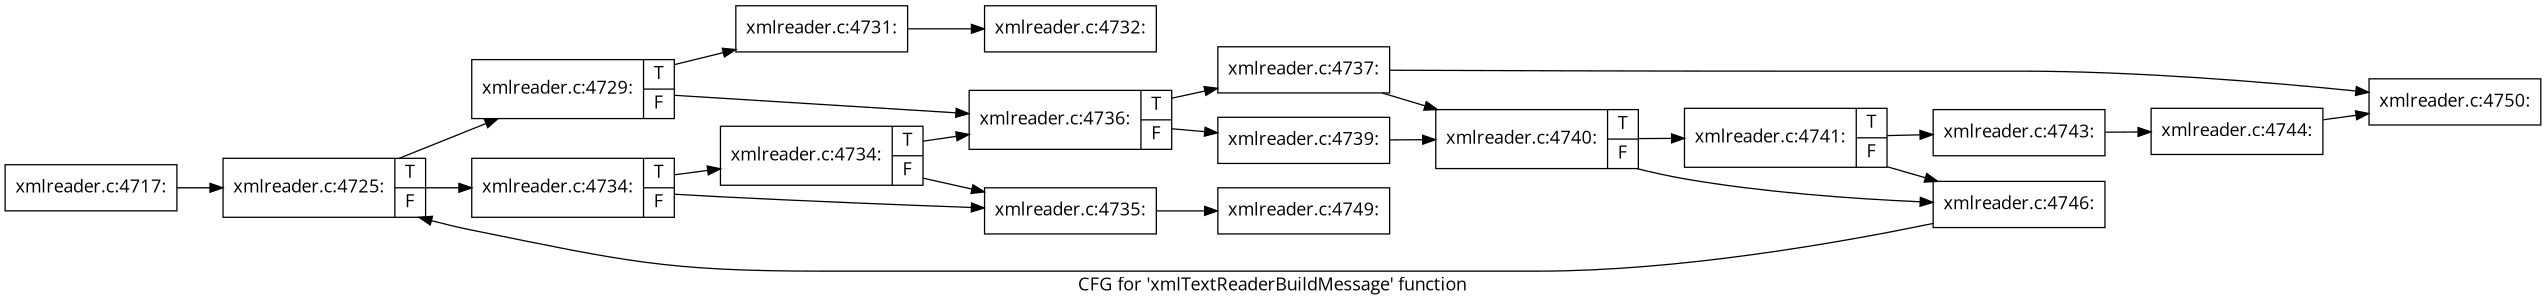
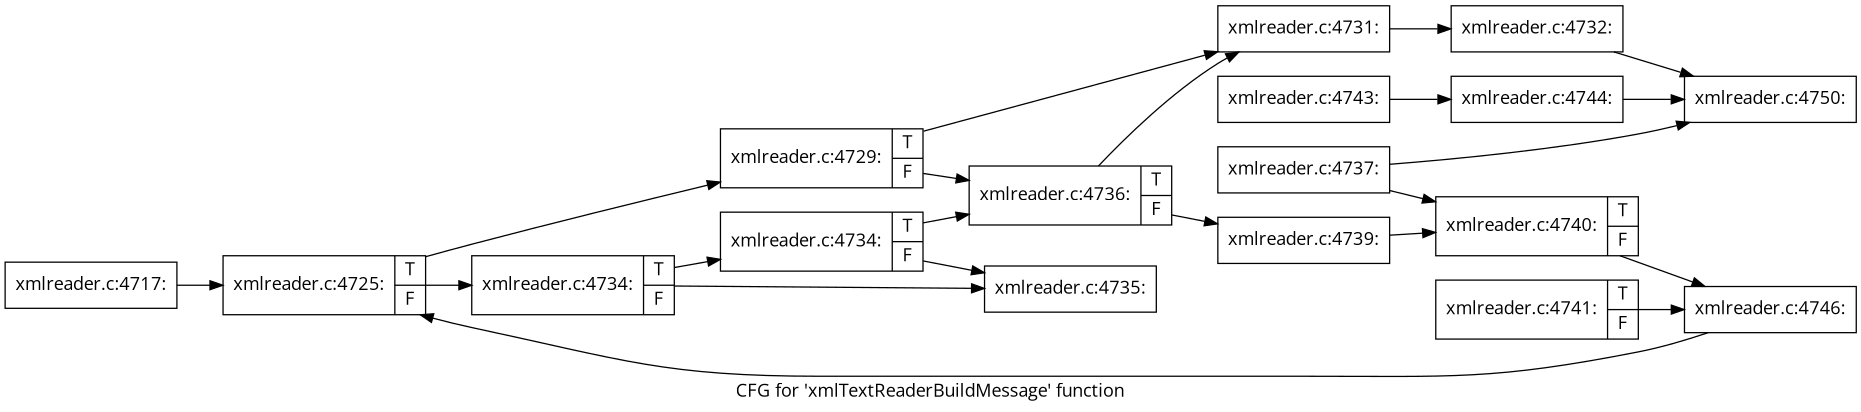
edge "xmlreader.c:4732:" -> "xmlreader.c:4750:": added
edge "xmlreader.c:4736:" -> "xmlreader.c:4737:": now "xmlreader.c:4736:" -> "xmlreader.c:4731:"
edge "xmlreader.c:4741:" -> "xmlreader.c:4743:": removed
edge "xmlreader.c:4740:" -> "xmlreader.c:4741:": removed
node "xmlreader.c:4749:": removed
